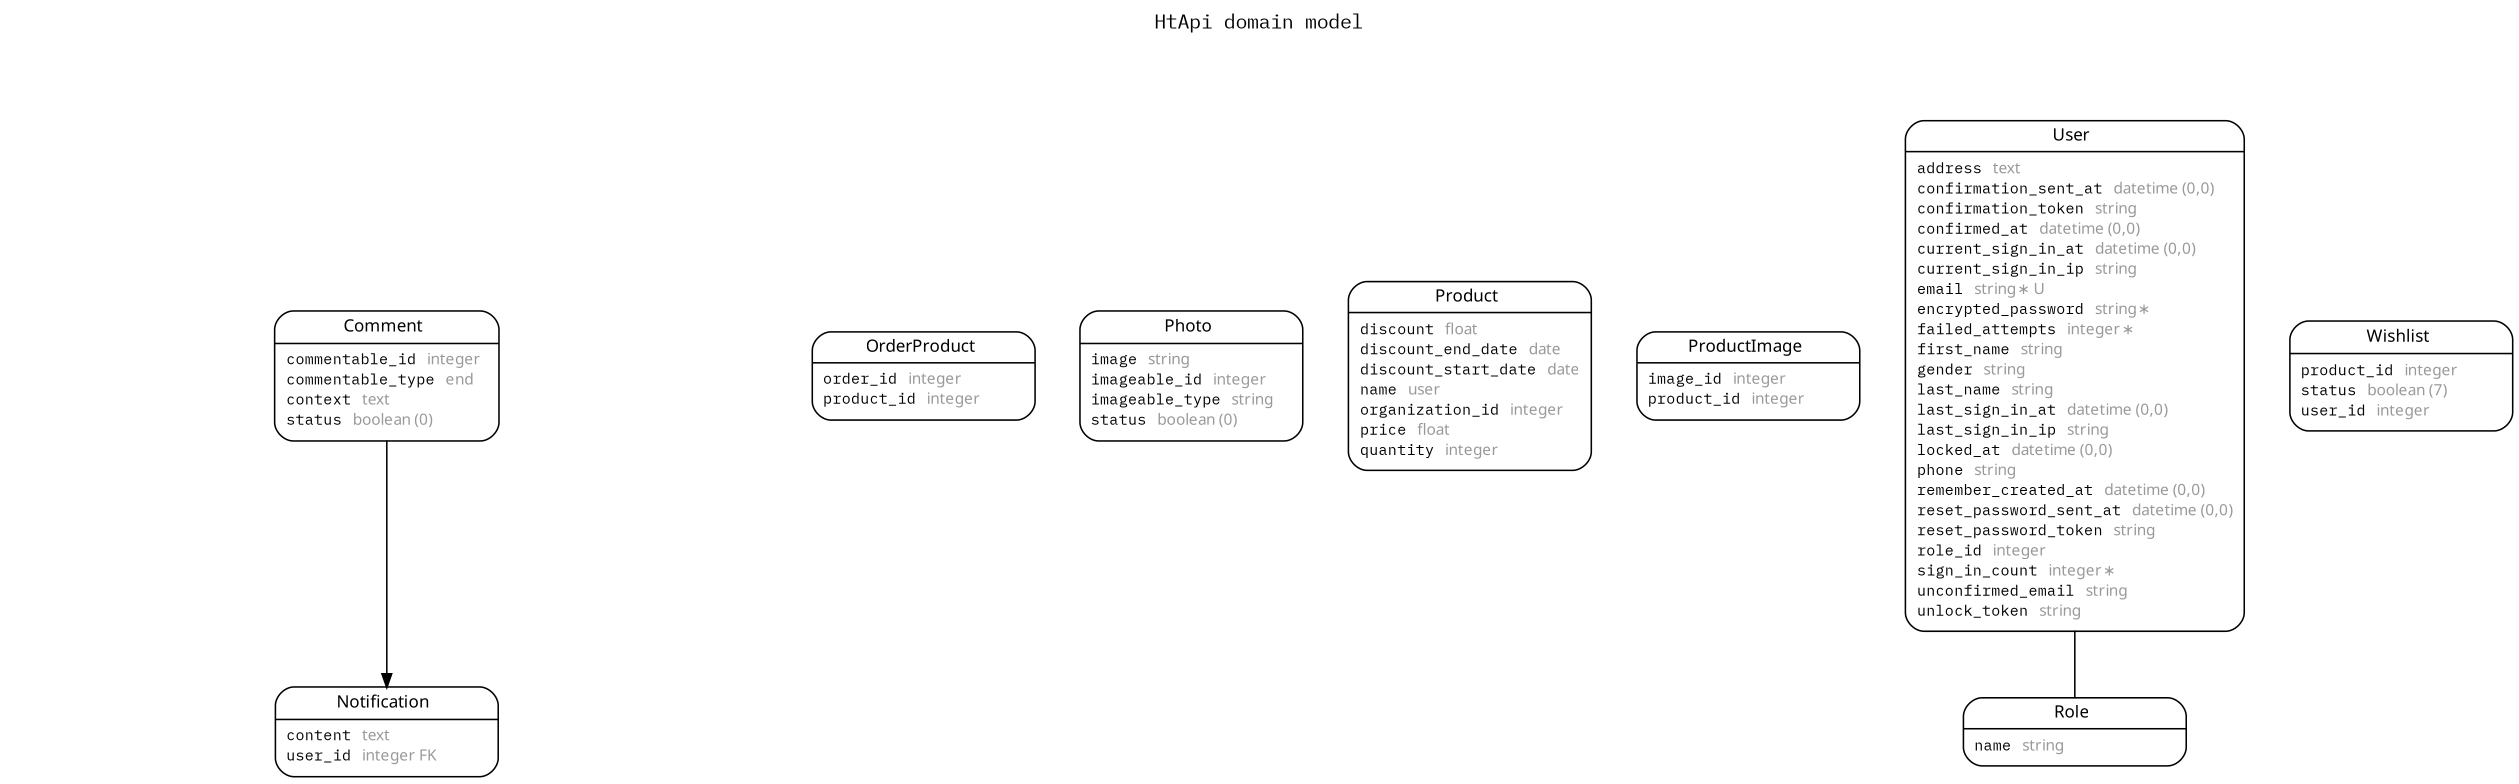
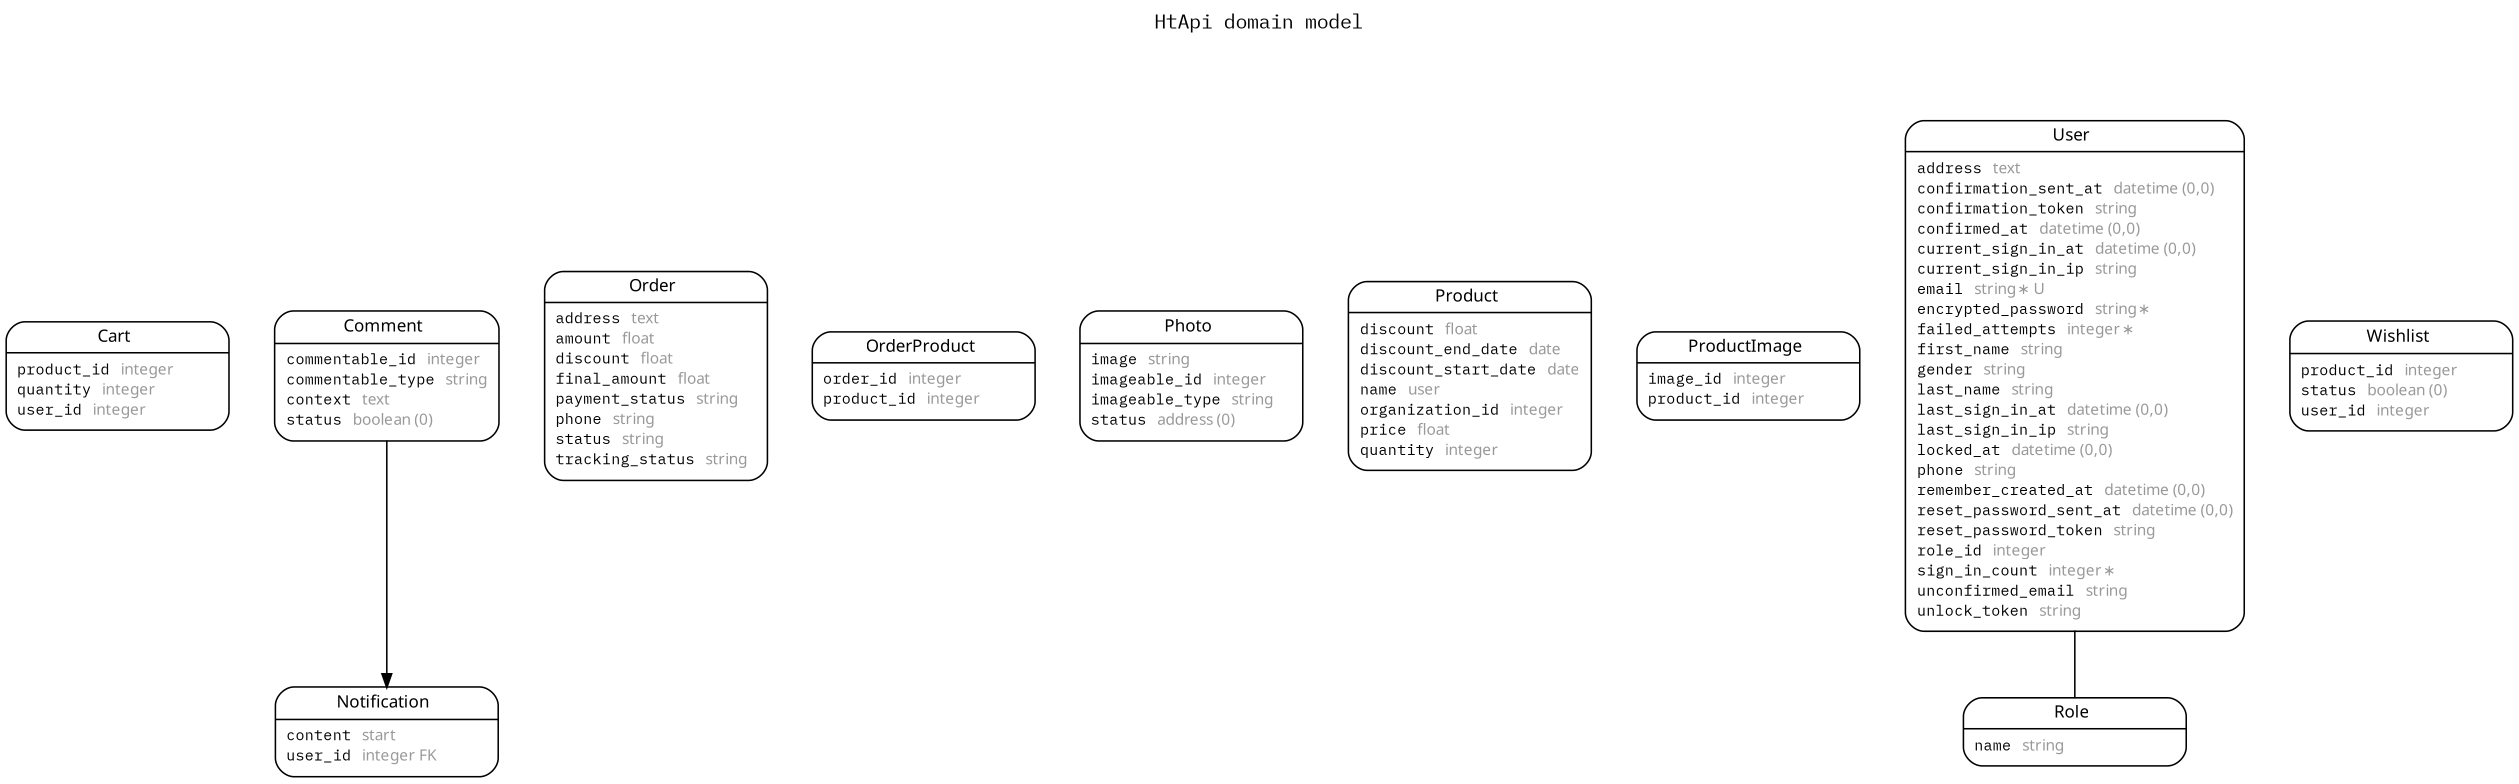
node "Cart": added
node "Order": added
node "Comment": text "end" -> "string"
node "Wishlist": text "boolean (7)" -> "boolean (0)"
node "Photo": text "boolean (0)" -> "address (0)"
node "Notification": text "text" -> "start"
